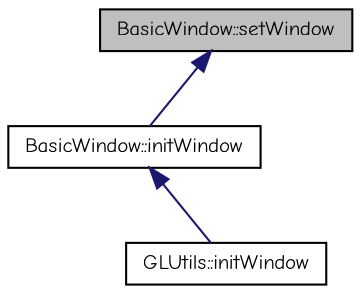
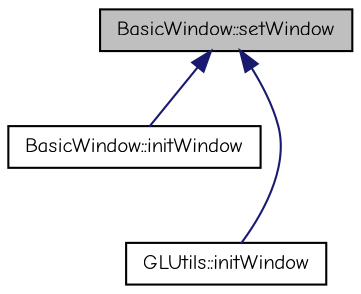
edge "GLUtils::initWindow" -> "BasicWindow::initWindow": now "GLUtils::initWindow" -> "BasicWindow::setWindow"
